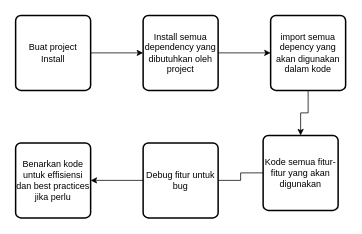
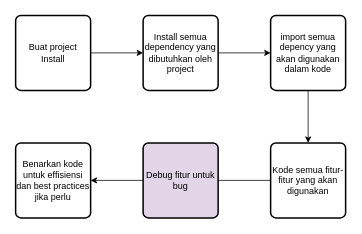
node "Kode semua fitur-fitur yang akan digunakan": moved (300, 173) -> (308, 180)
node "Debug fitur untuk bug": fillcolor #ffffff -> #e1d5e7
